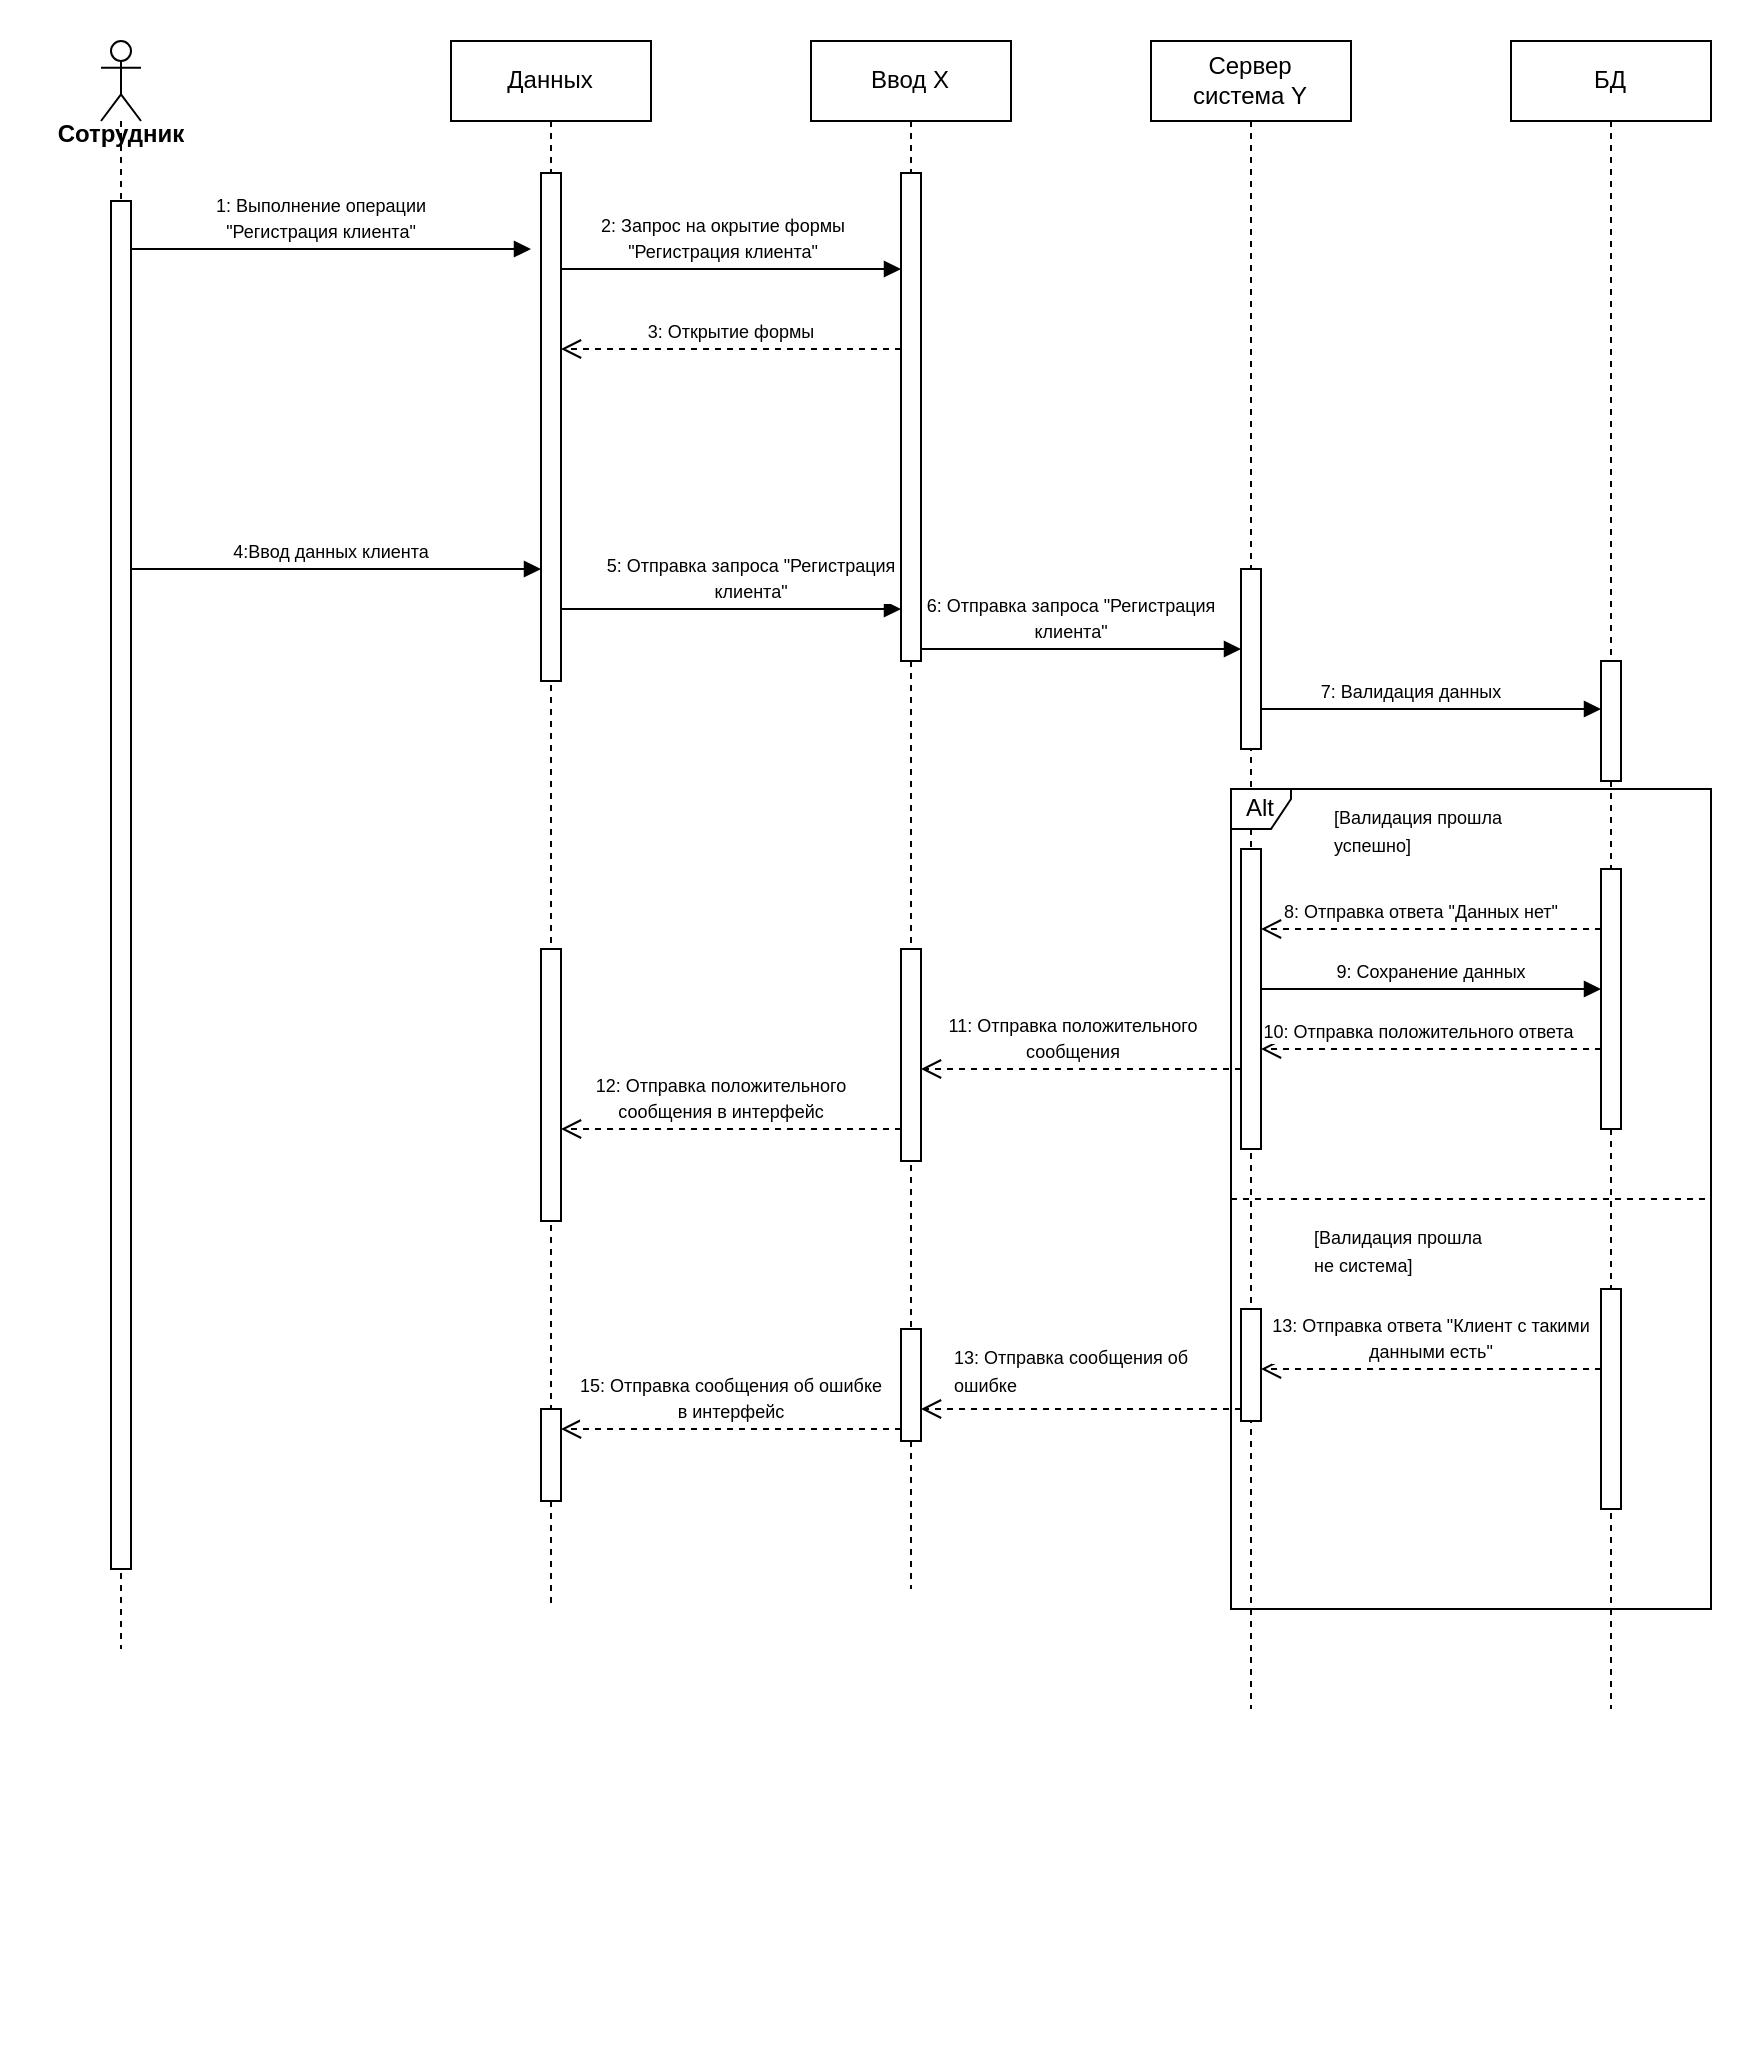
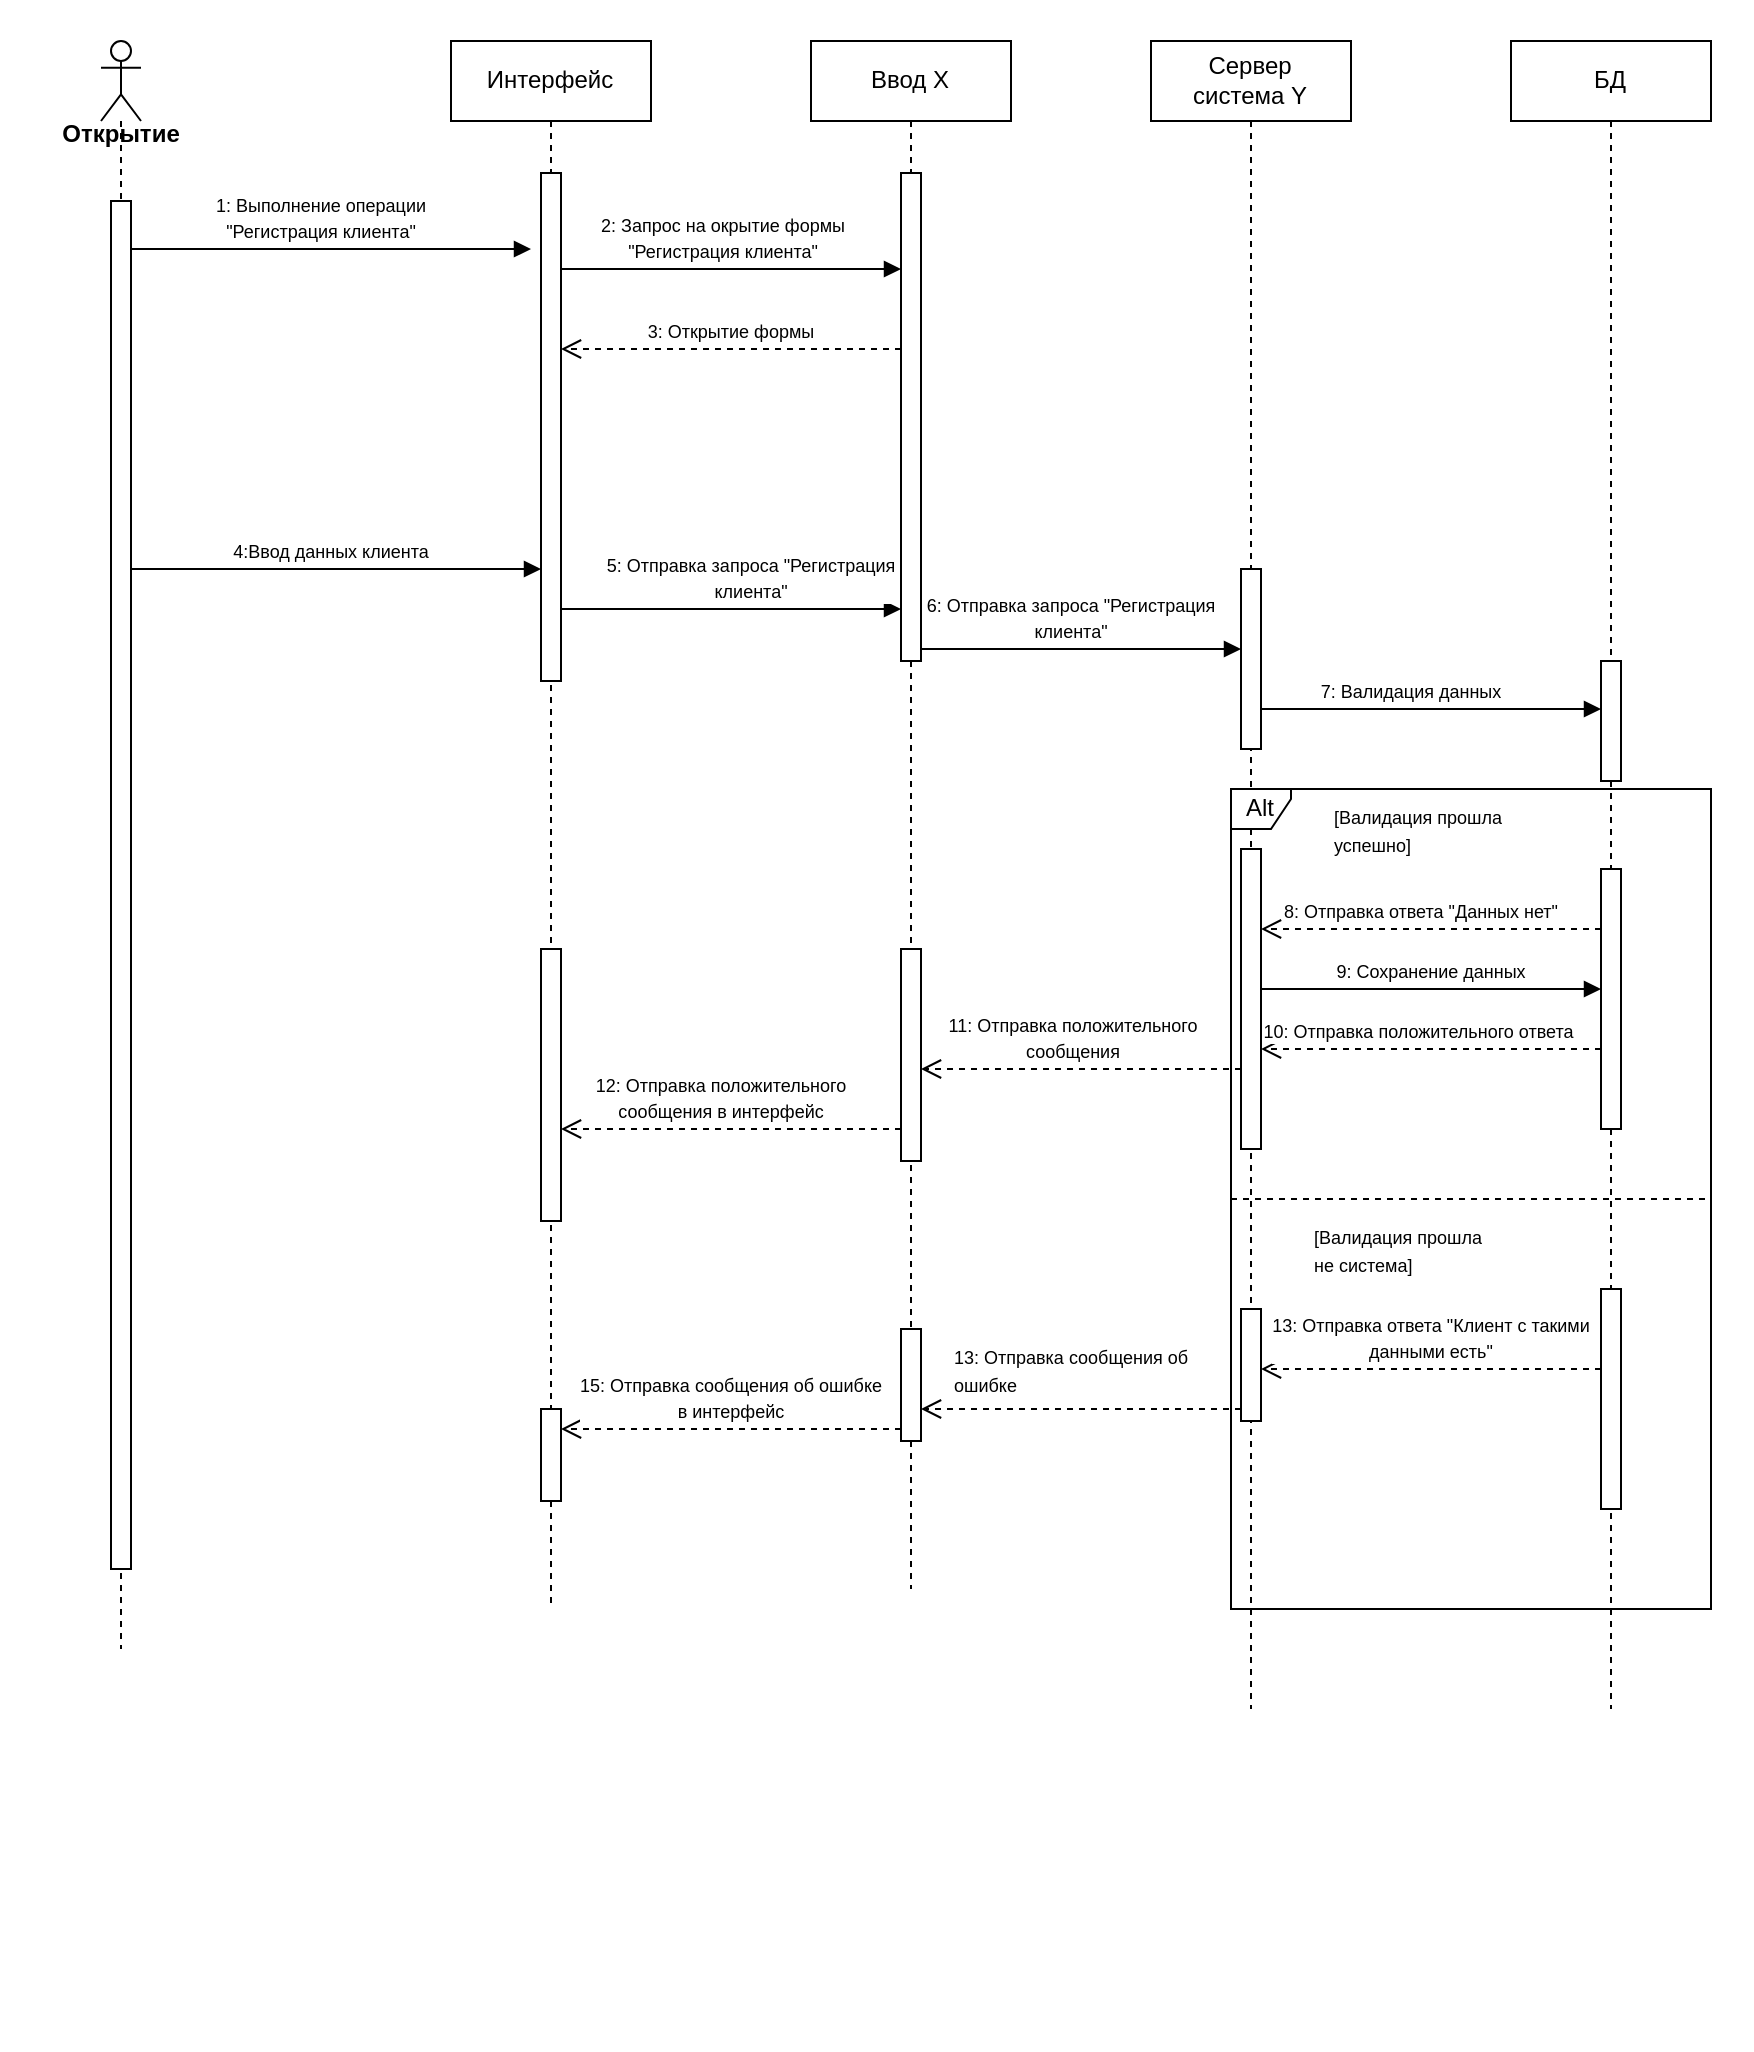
node "Данных": label "Данных" -> "Интерфейс"
node "Сотрудник": label "Сотрудник" -> "Открытие"
